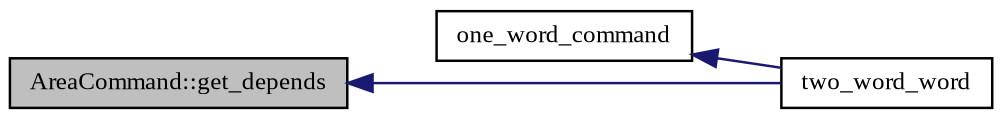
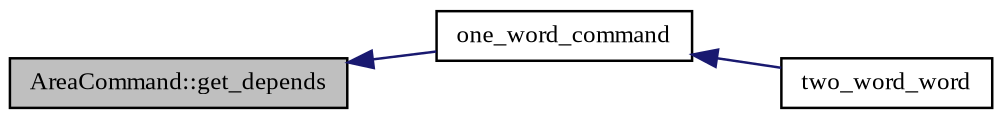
edge "two_word_word" -> "AreaCommand::get_depends": now "one_word_command" -> "AreaCommand::get_depends"
